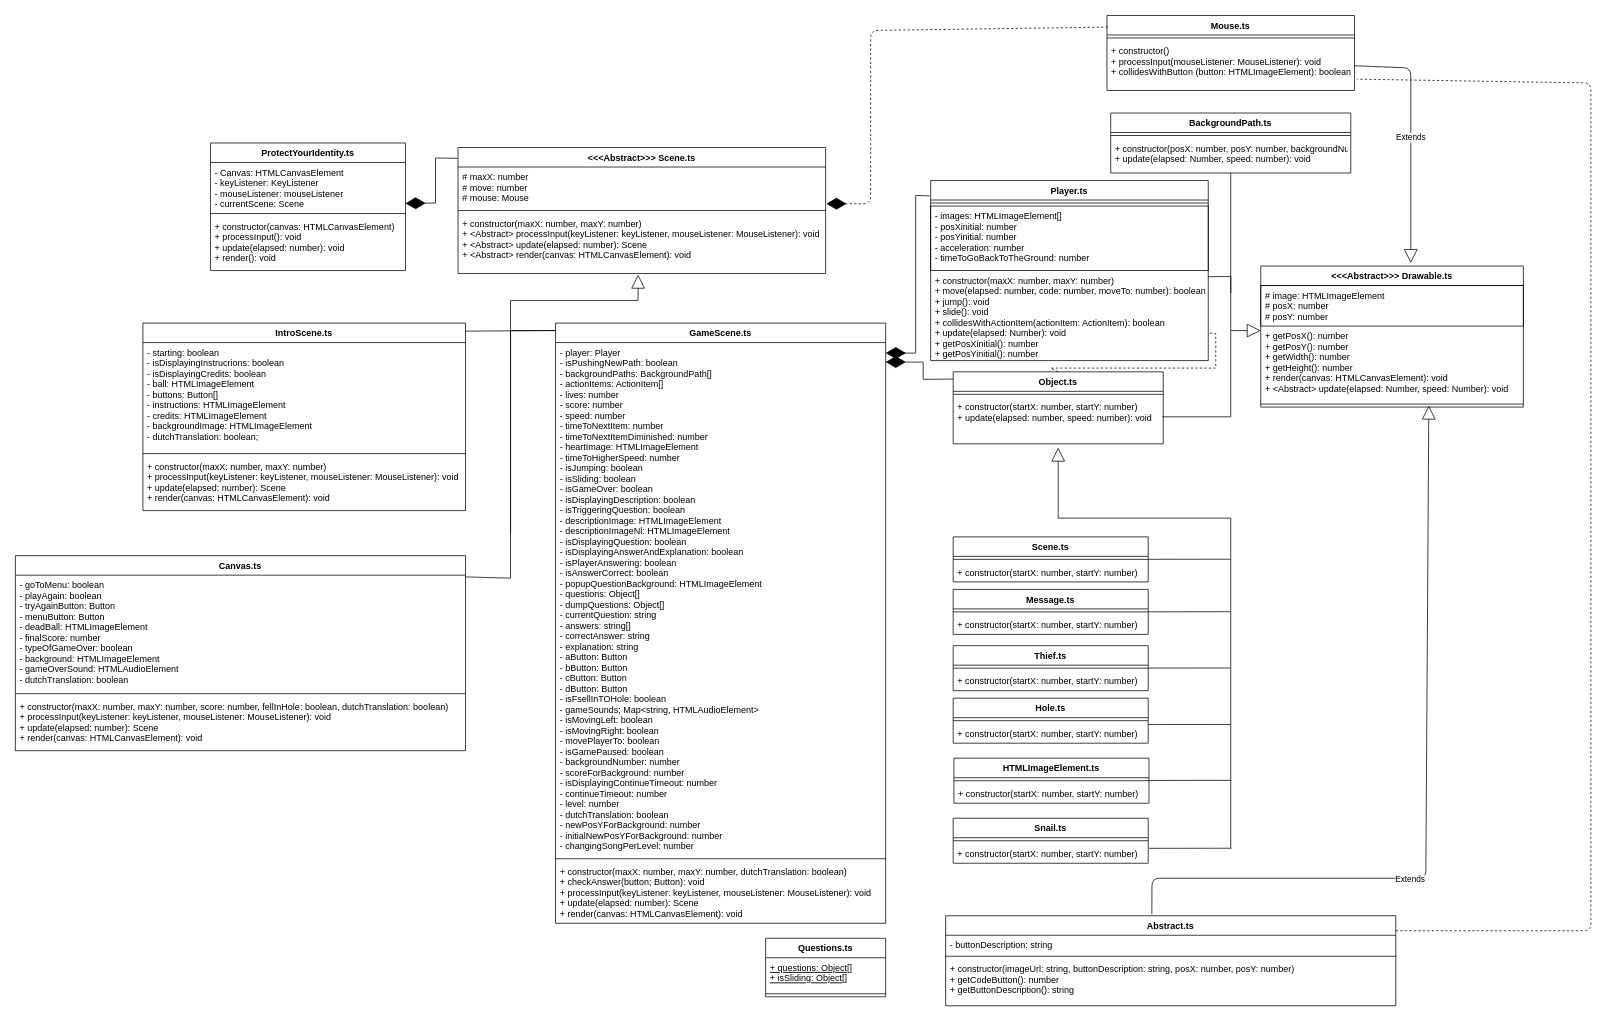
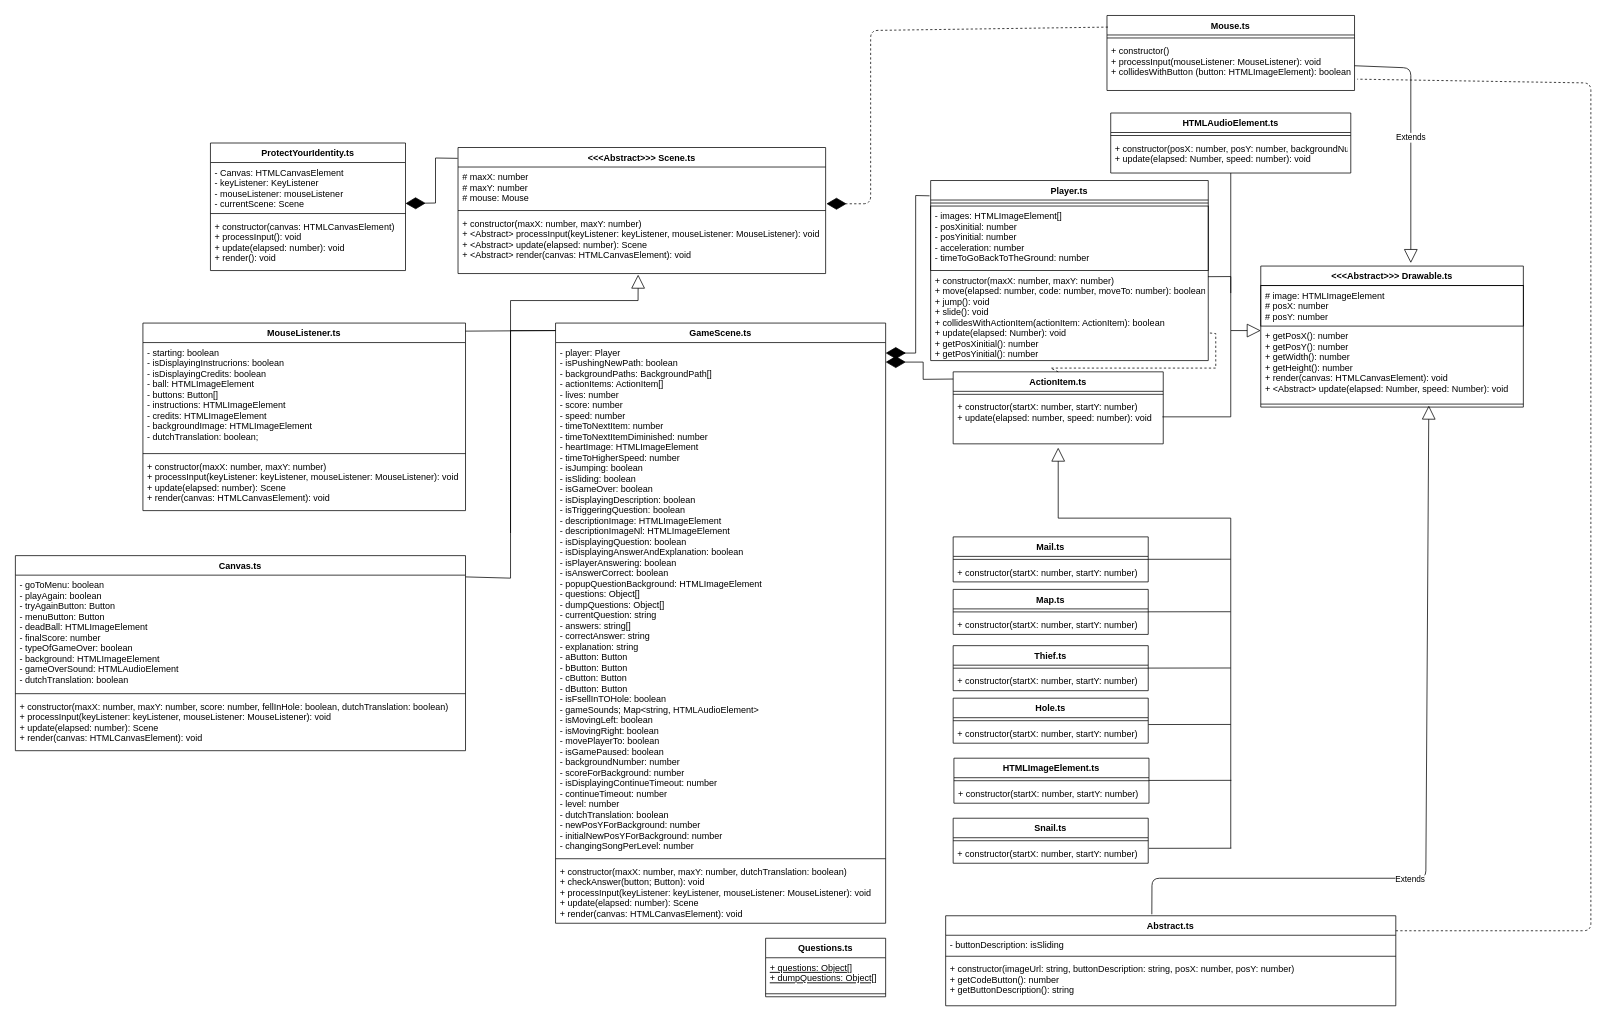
node "BackgroundPath.ts": label "BackgroundPath.ts" -> "HTMLAudioElement.ts"
node "# maxX: number # move: number # mouse: Mouse": label "# maxX: number # move: number # mouse: Mouse" -> "# maxX: number # maxY: number # mouse: Mouse"
node "IntroScene.ts": label "IntroScene.ts" -> "MouseListener.ts"
node "Object.ts": label "Object.ts" -> "ActionItem.ts"
node "Scene.ts": label "Scene.ts" -> "Mail.ts"
node "Message.ts": label "Message.ts" -> "Map.ts"
node "- buttonDescription: string": label "- buttonDescription: string" -> "- buttonDescription: isSliding"
node "+ questions: Object[] + isSliding: Object[]": label "+ questions: Object[] + isSliding: Object[]" -> "+ questions: Object[] + dumpQuestions: Object[]"
